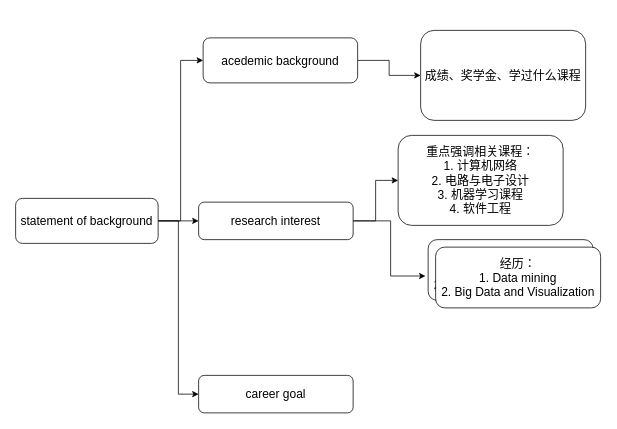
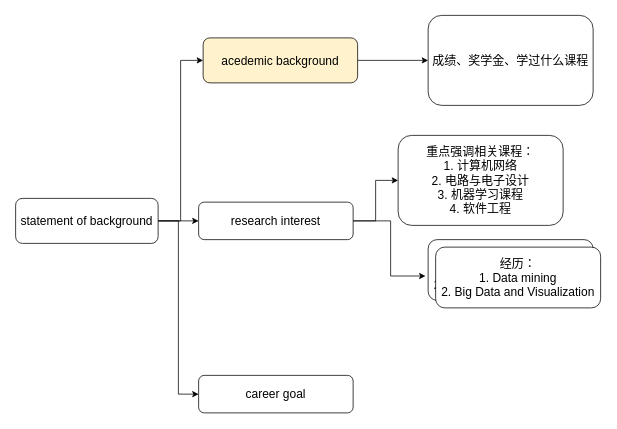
node "acedemic background": fillcolor #ffffff -> #fff2cc
node "成绩、奖学金、学过什么课程": moved (503, 75) -> (510, 60)
